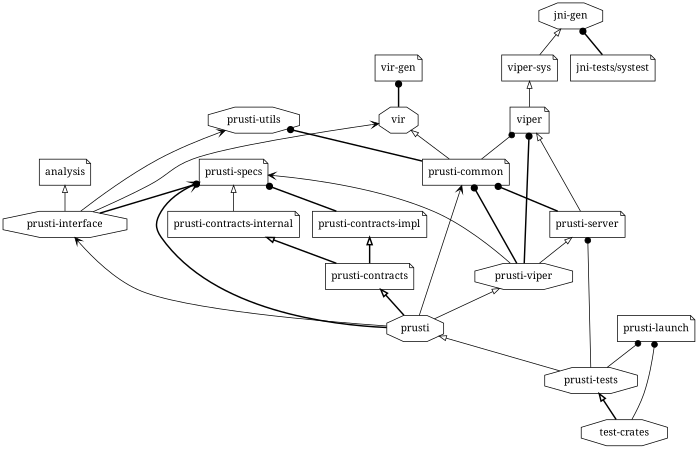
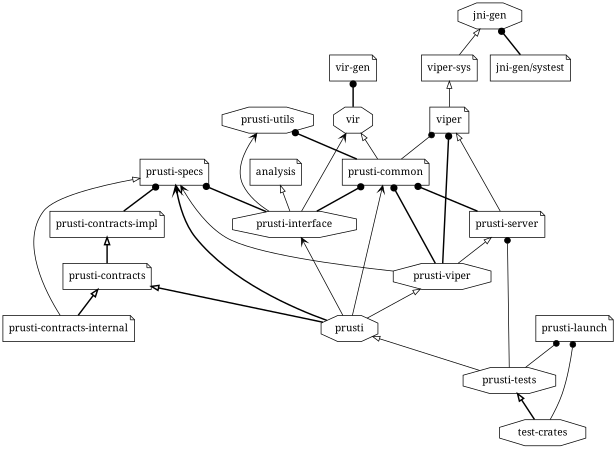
node "jni-tests/systest": label "jni-tests/systest" -> "jni-gen/systest"
edge "prusti-interface" -> "prusti-common": added
edge "prusti-contracts" -> "prusti-contracts-internal": reversed
